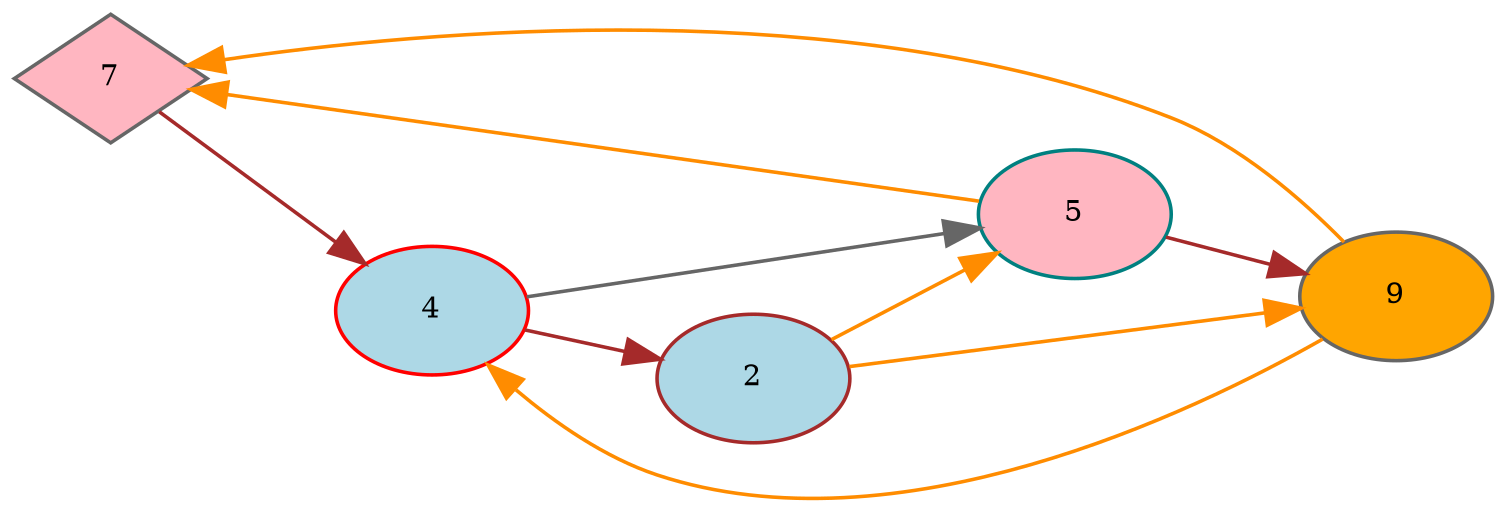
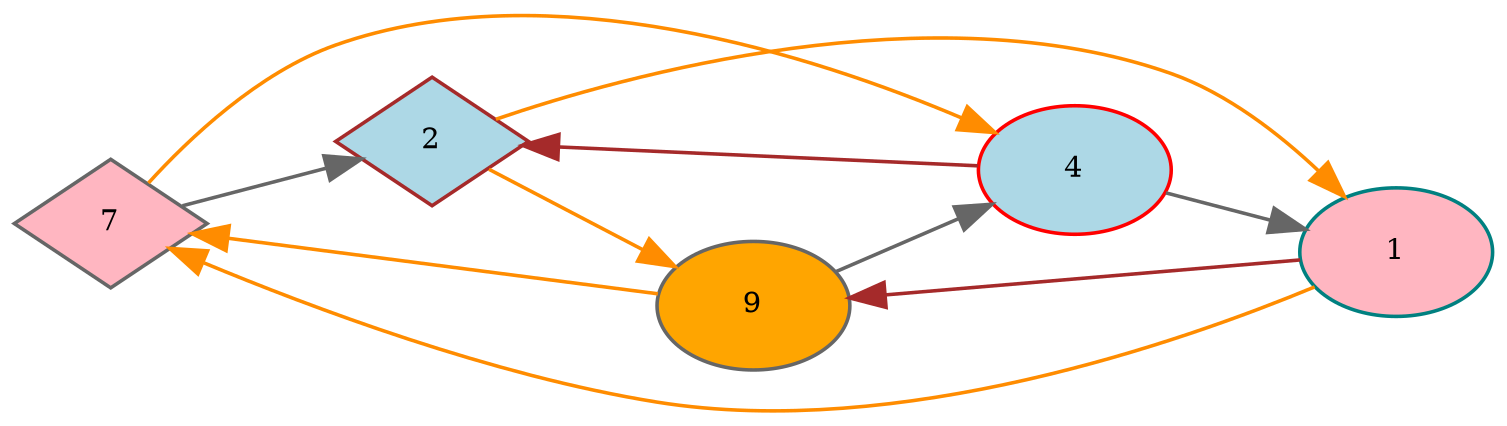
edge "7" -> "4": color brown -> darkorange
edge "7" -> "2": added
node "5": label "5" -> "1"
node "2": shape ellipse -> diamond
edge "9" -> "4": color darkorange -> gray40
